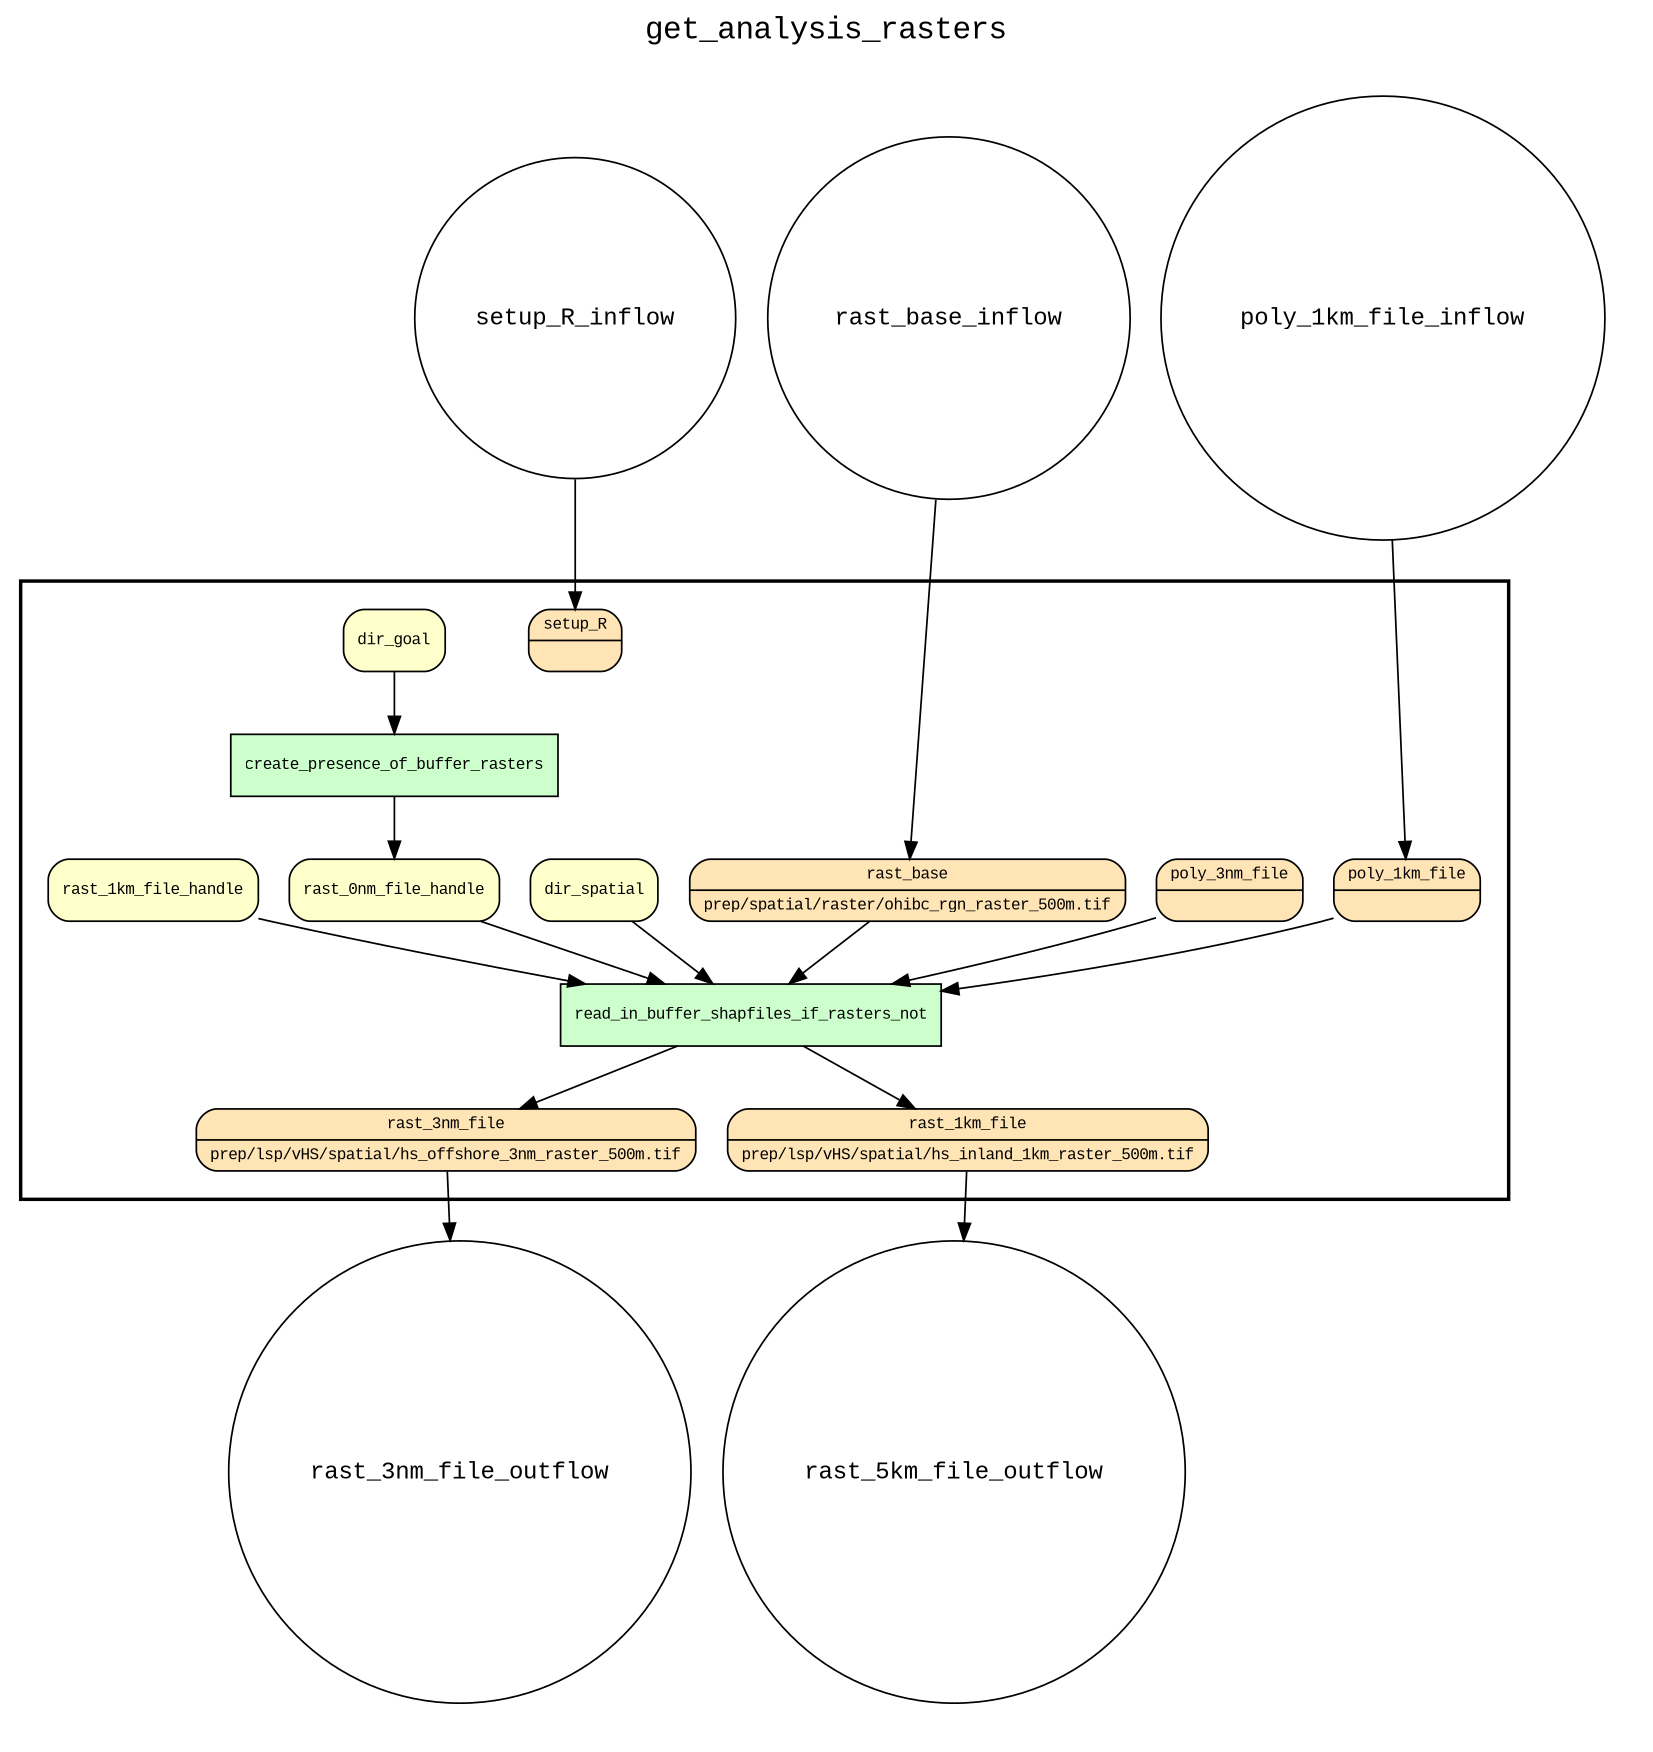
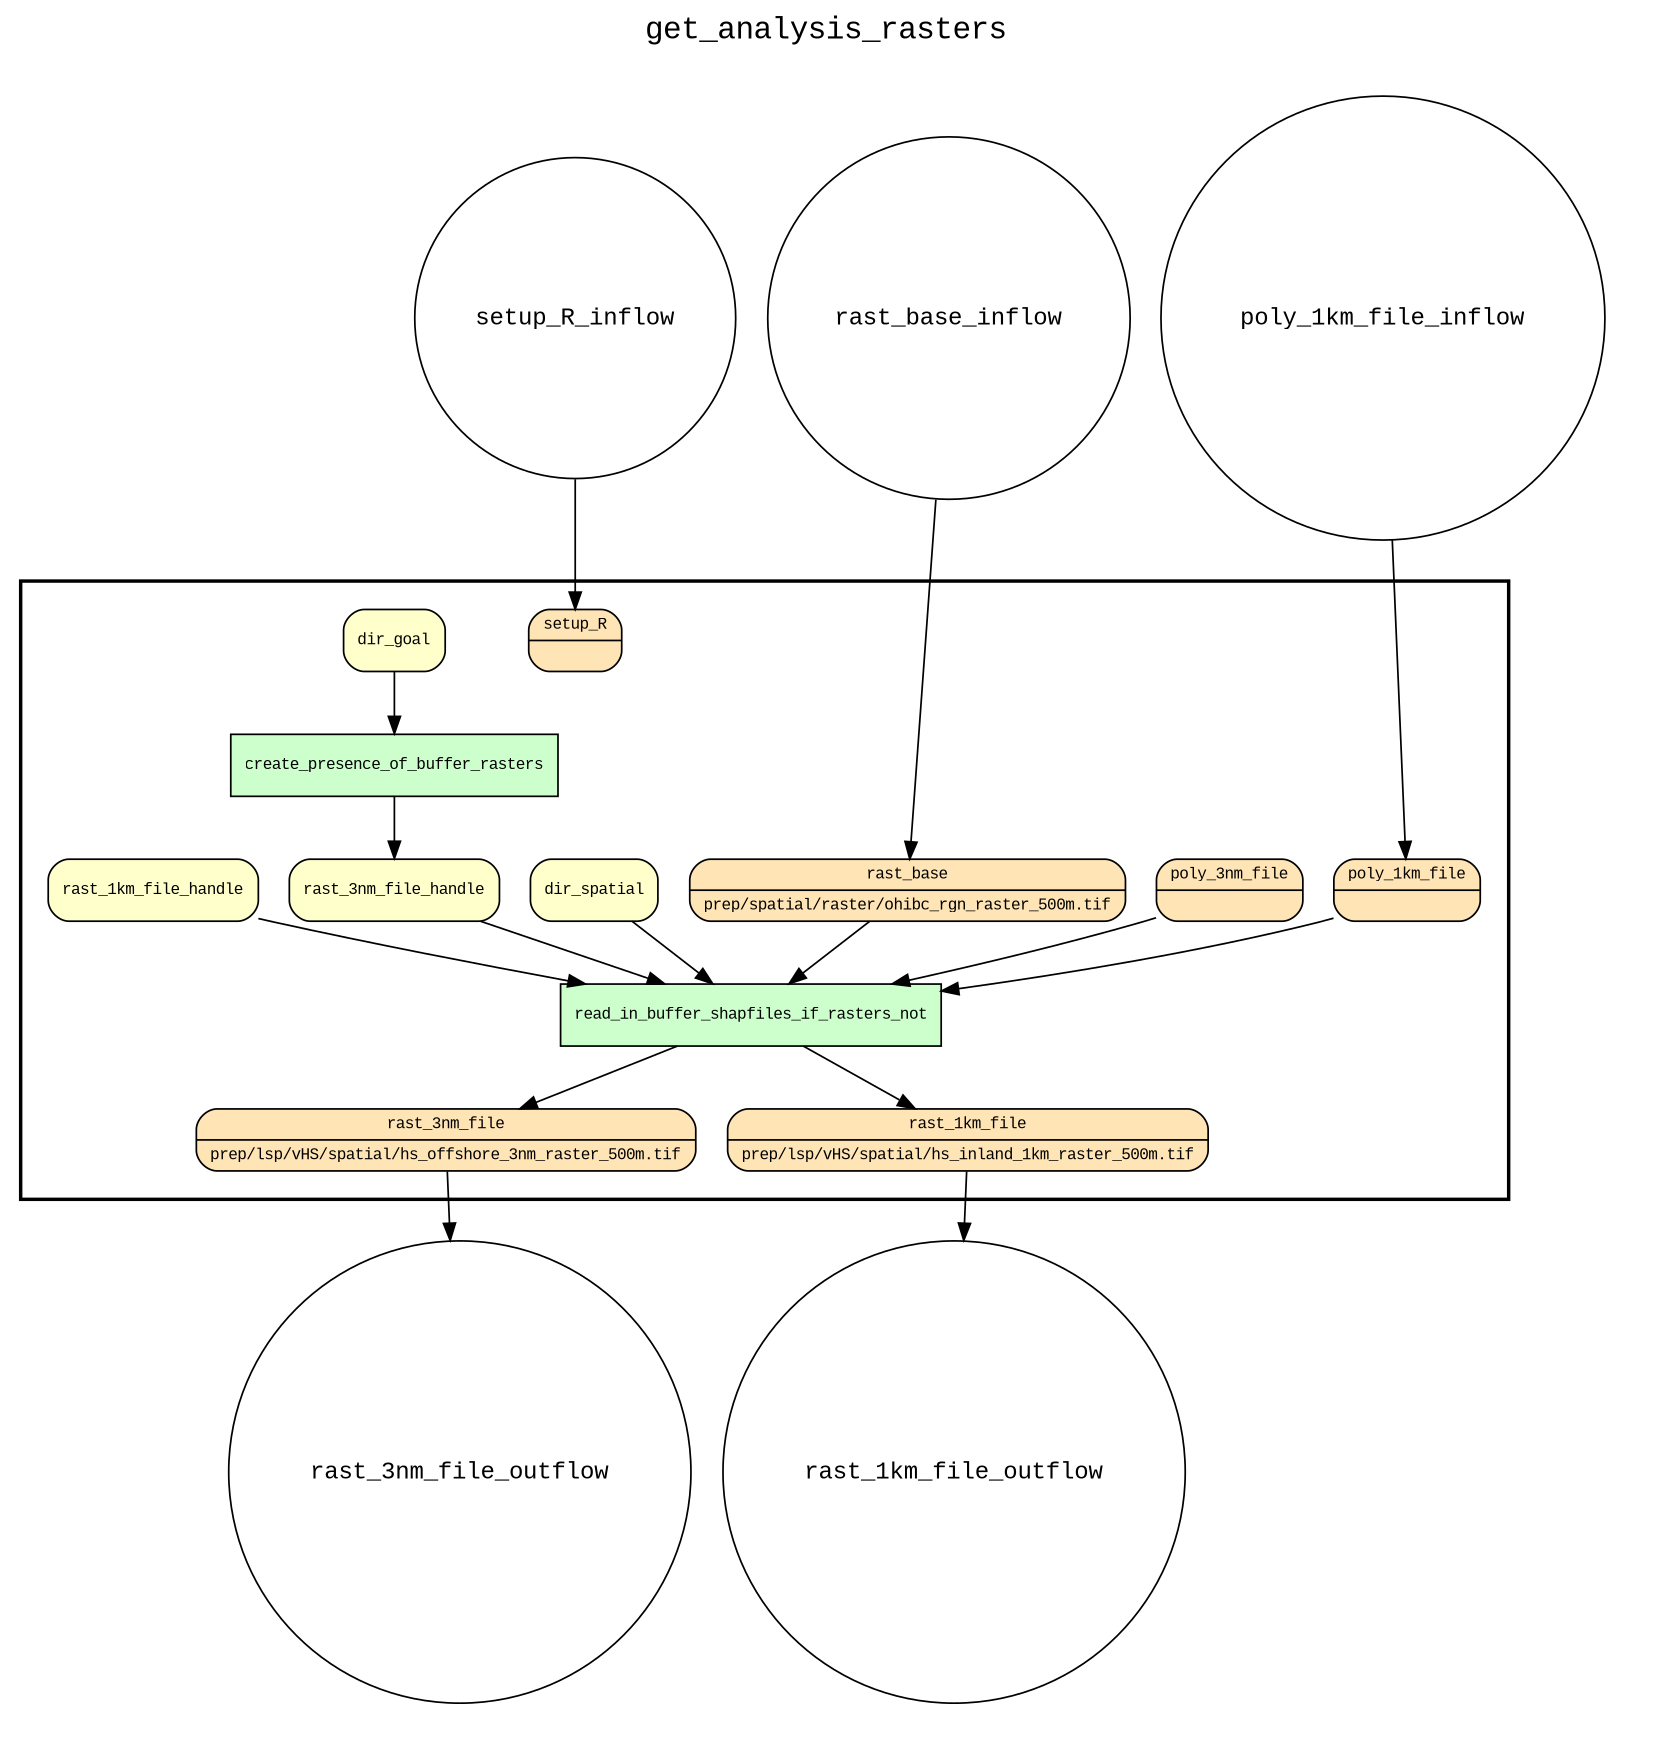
node "rast_0nm_file_handle": label "rast_0nm_file_handle" -> "rast_3nm_file_handle"
node "rast_5km_file_outflow": label "rast_5km_file_outflow" -> "rast_1km_file_outflow"
